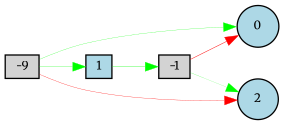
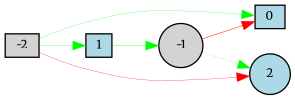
node "0": shape circle -> box
node "-9": label "-9" -> "-2"
node "-1": shape box -> circle
